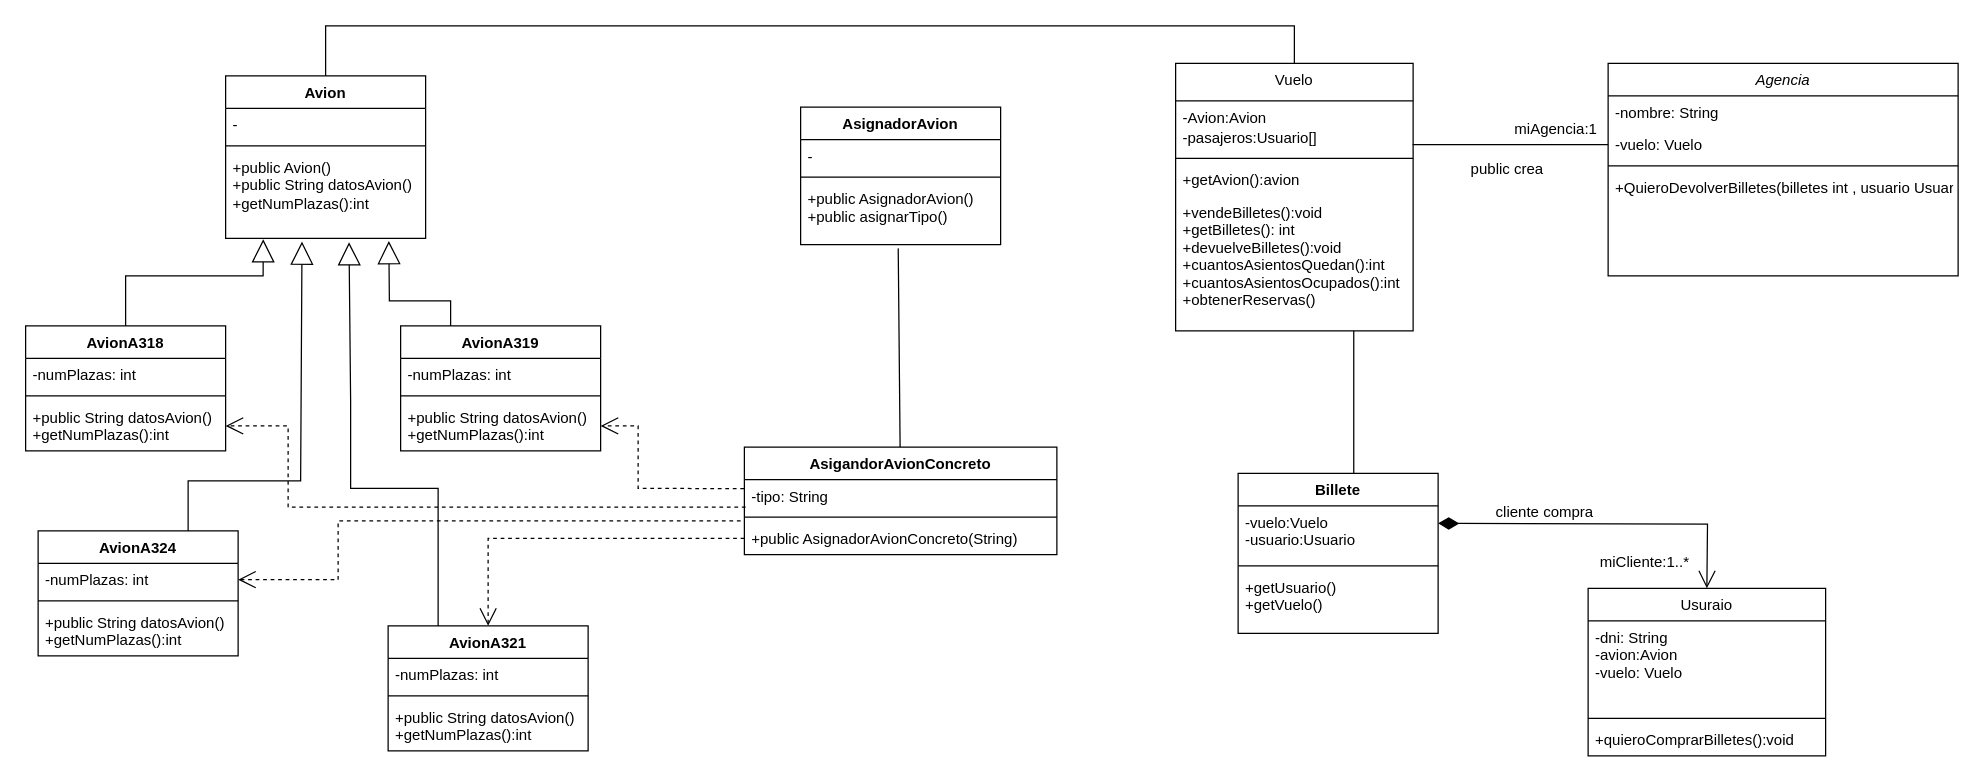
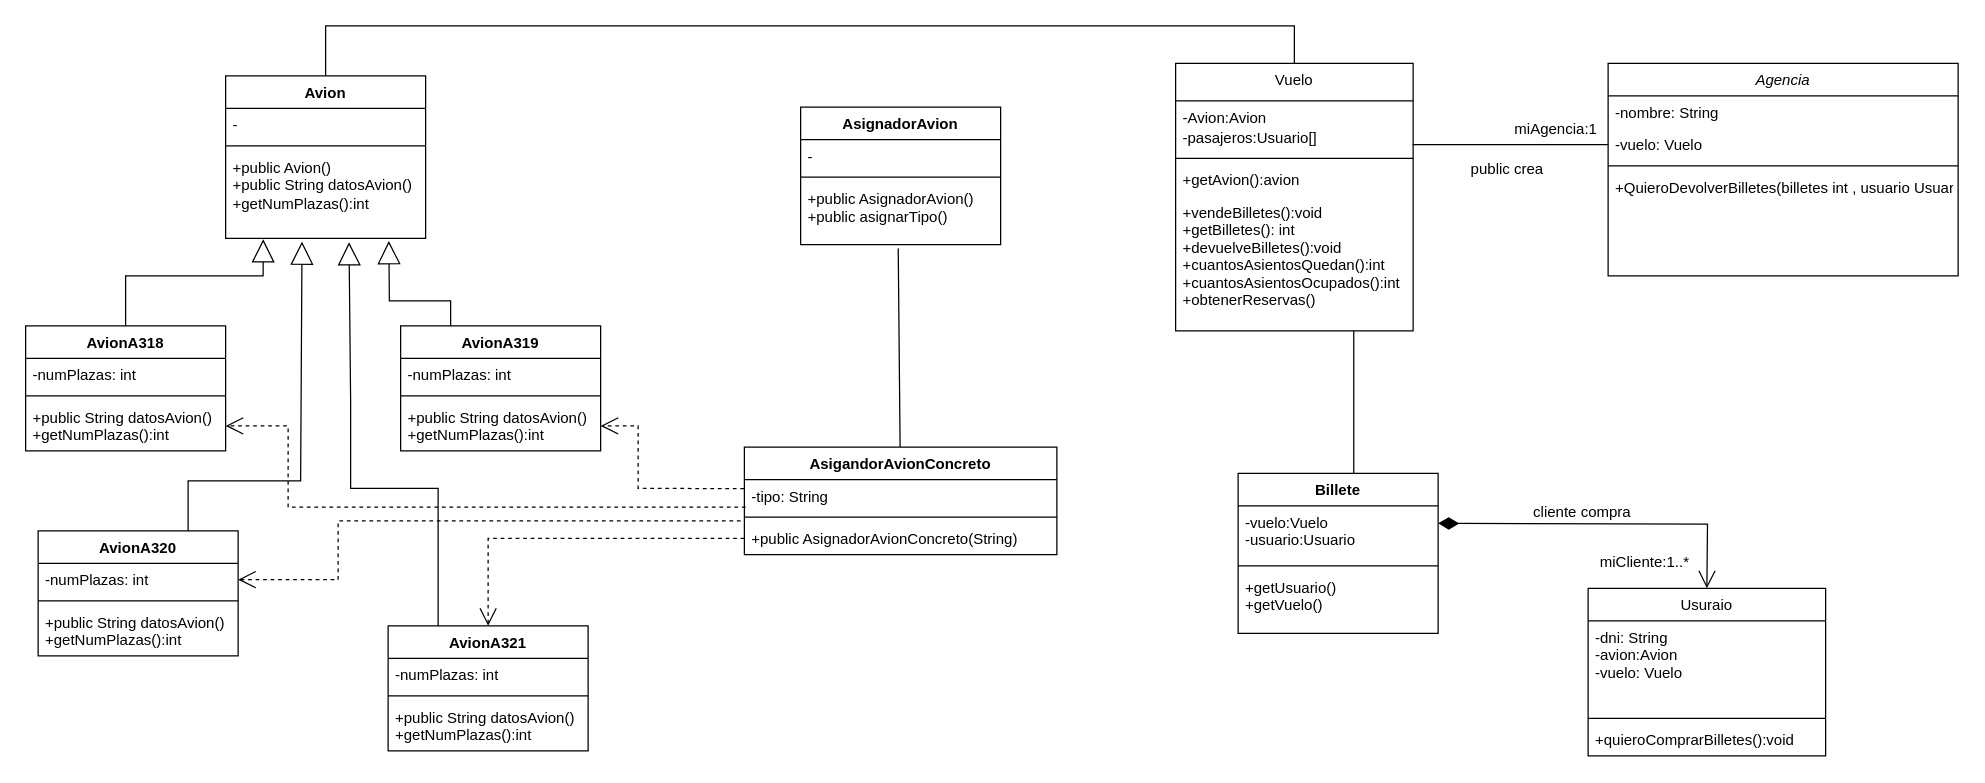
node "cliente compra": moved (1544, 512) -> (1582, 512)
node "AvionA324": label "AvionA324" -> "AvionA320"
